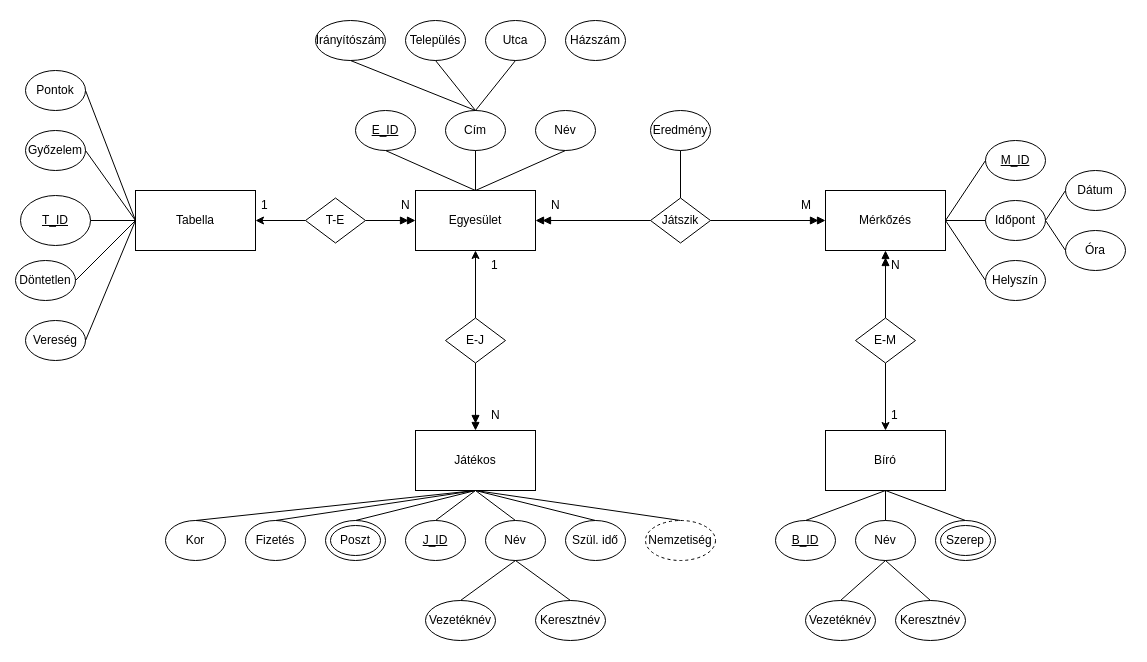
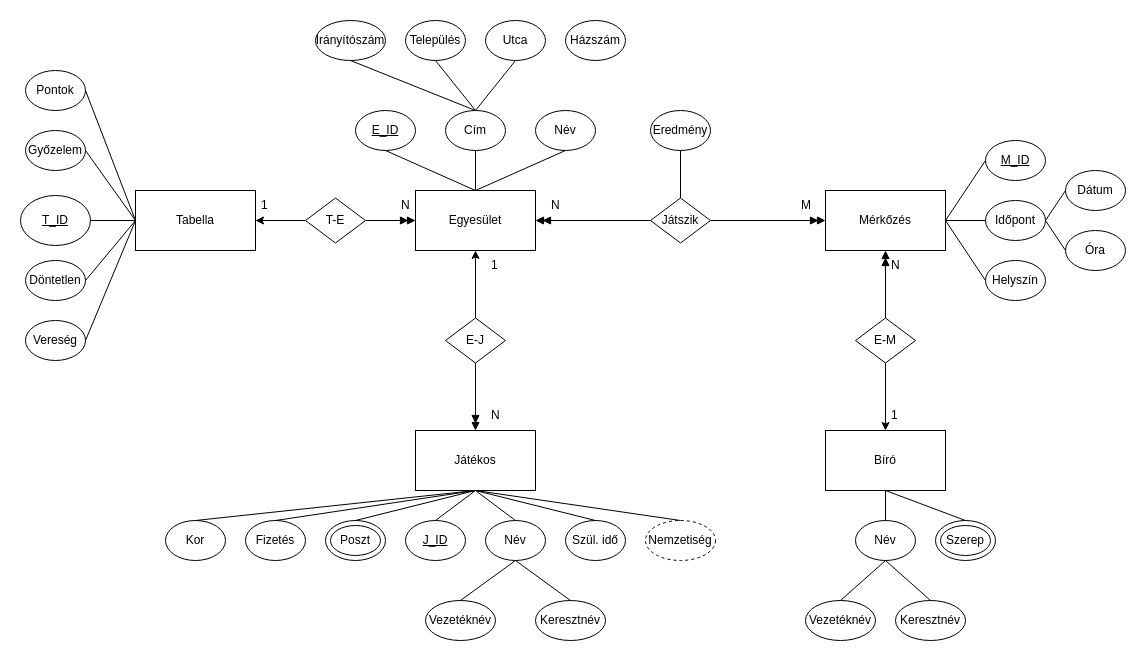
node "Döntetlen": moved (46, 281) -> (56, 281)
edge "Bíró" -- "B_ID": removed
node "B_ID": removed
